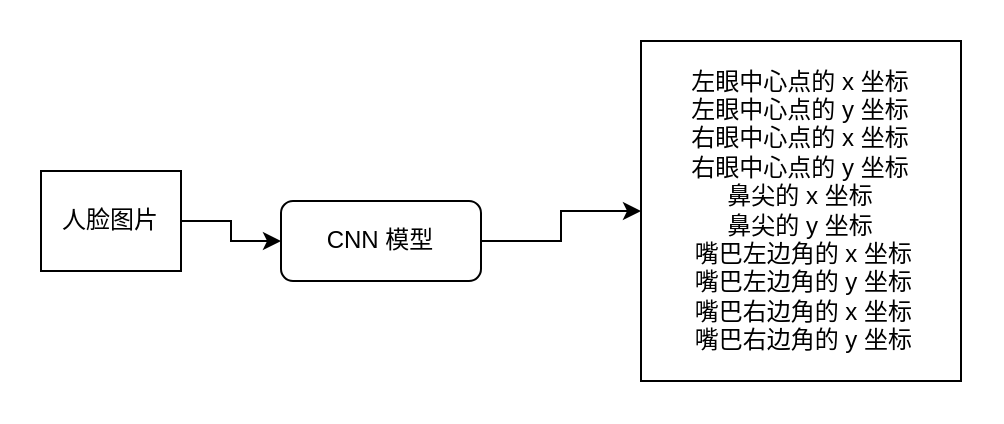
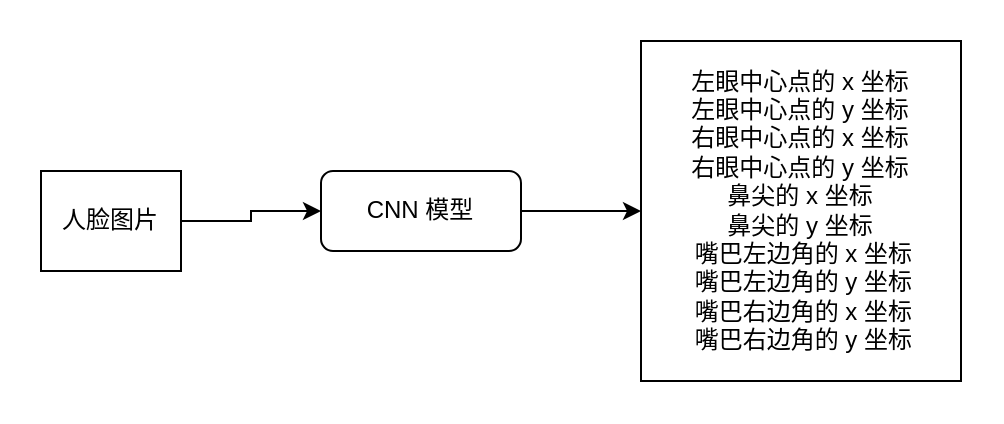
node "CNN 模型": moved (381, 241) -> (421, 211)
